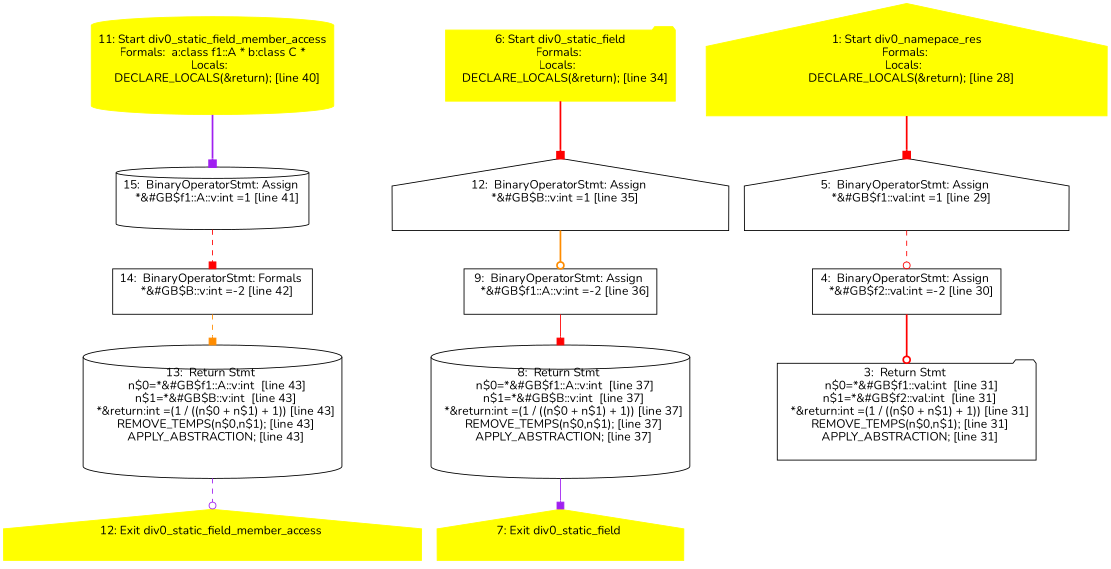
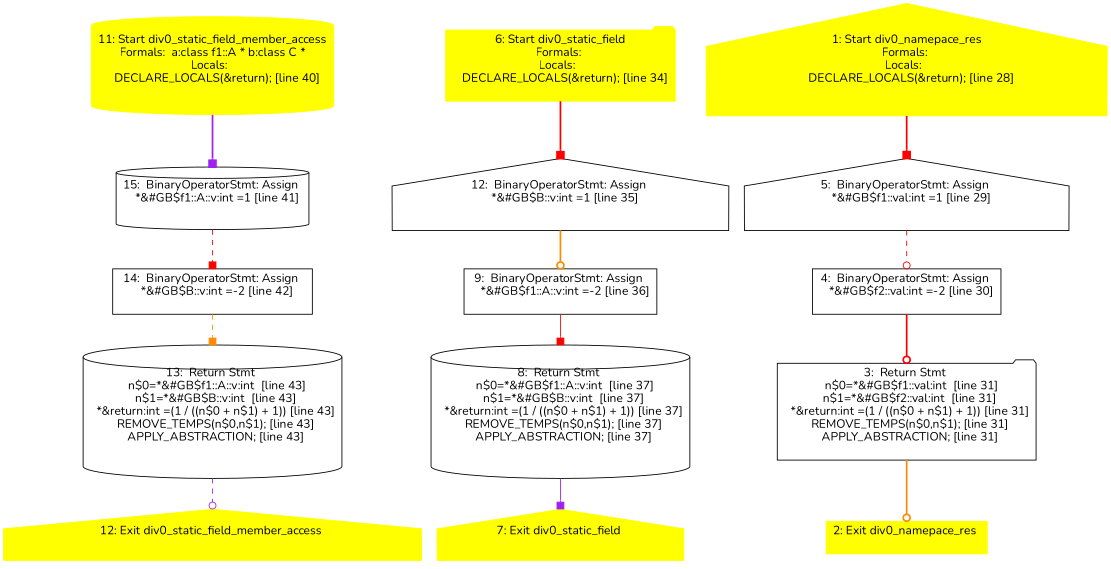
node "14:  BinaryOperatorStmt: Formals *&#GB$B::v:int =-2 [line 42]": label "14:  BinaryOperatorStmt: Formals *&#GB$B::v:int =-2 [line 42]" -> "14:  BinaryOperatorStmt: Assign *&#GB$B::v:int =-2 [line 42]"
node "2: Exit div0_namepace_res": added
